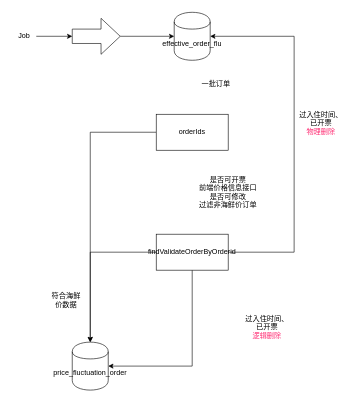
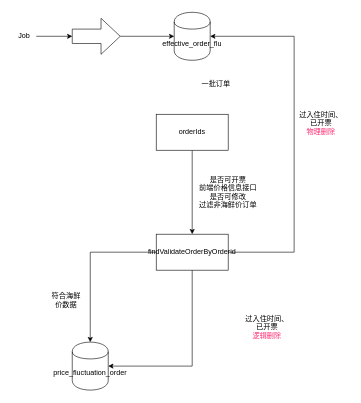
edge "orderIds" -> "price_fluctuation_order": now "orderIds" -> "findValidateOrderByOrderid"
